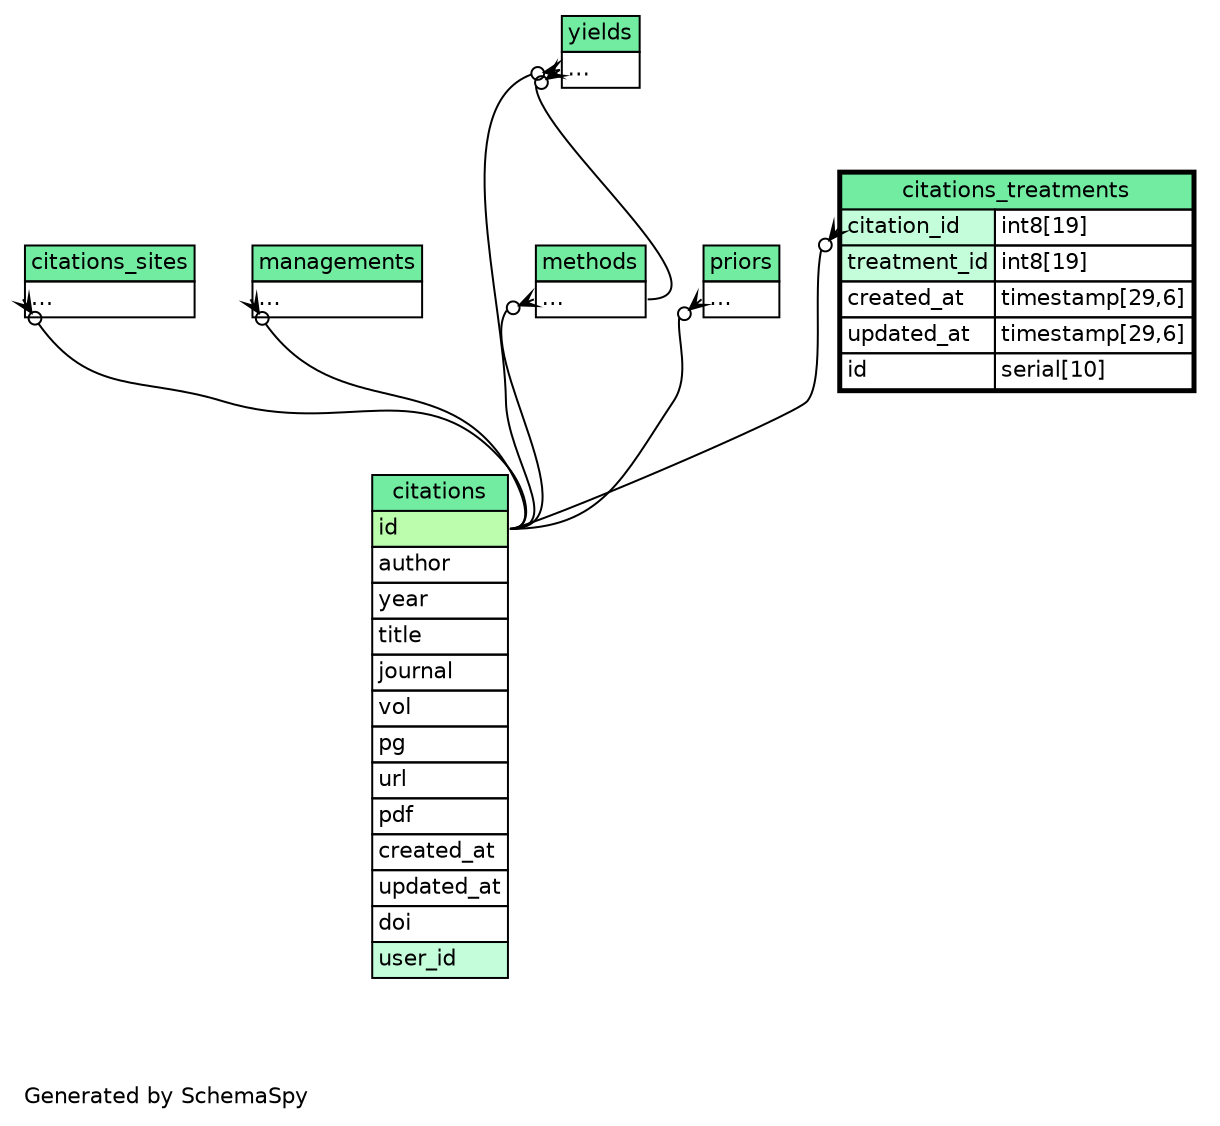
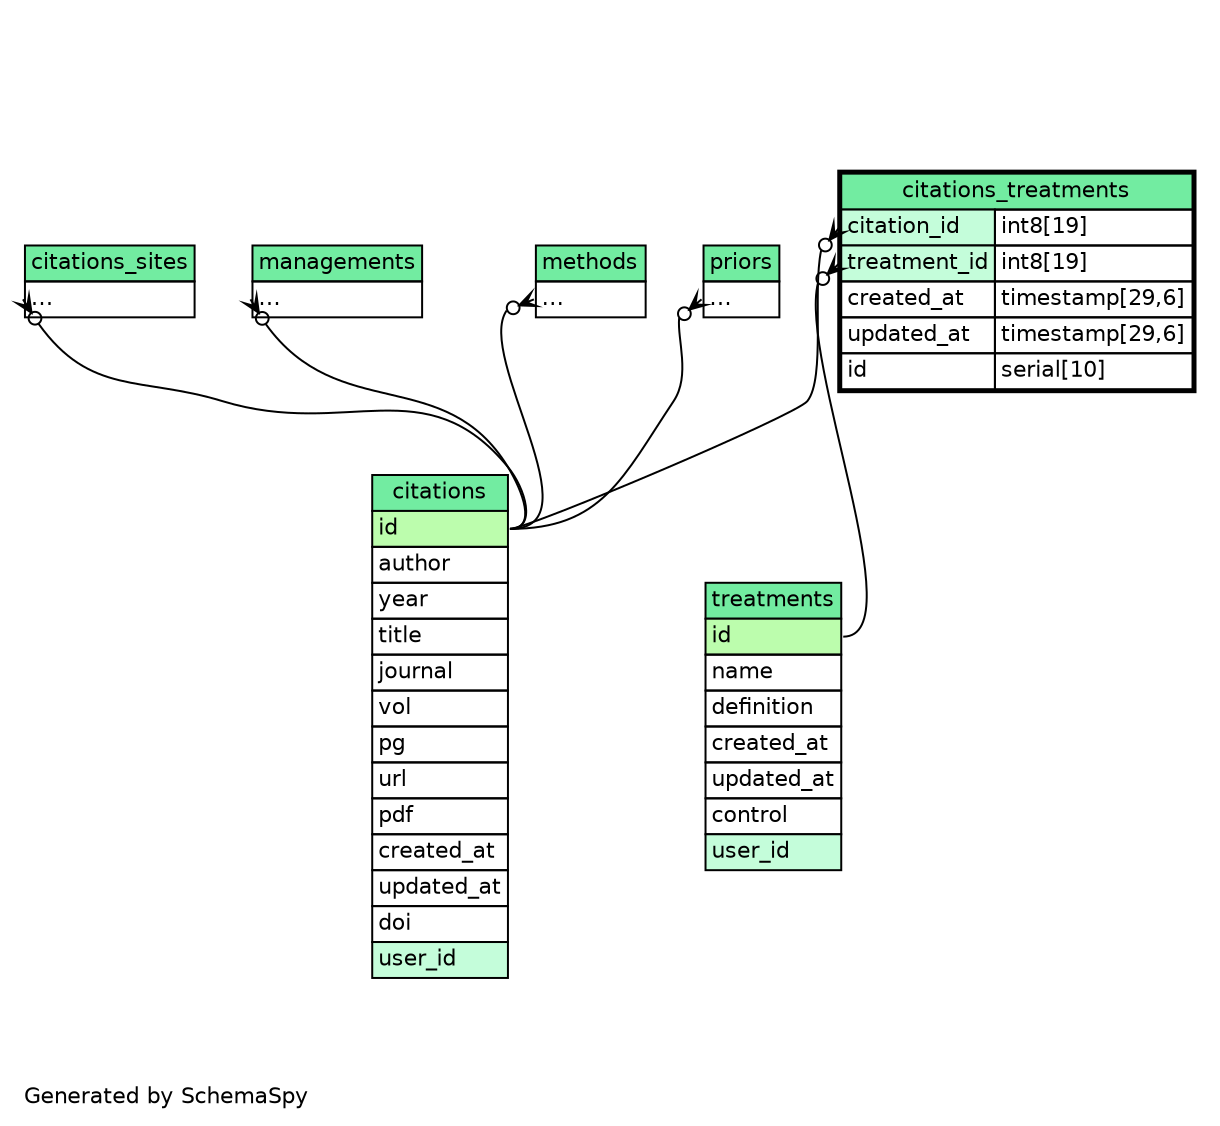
node "yields": removed
node "treatments": added
